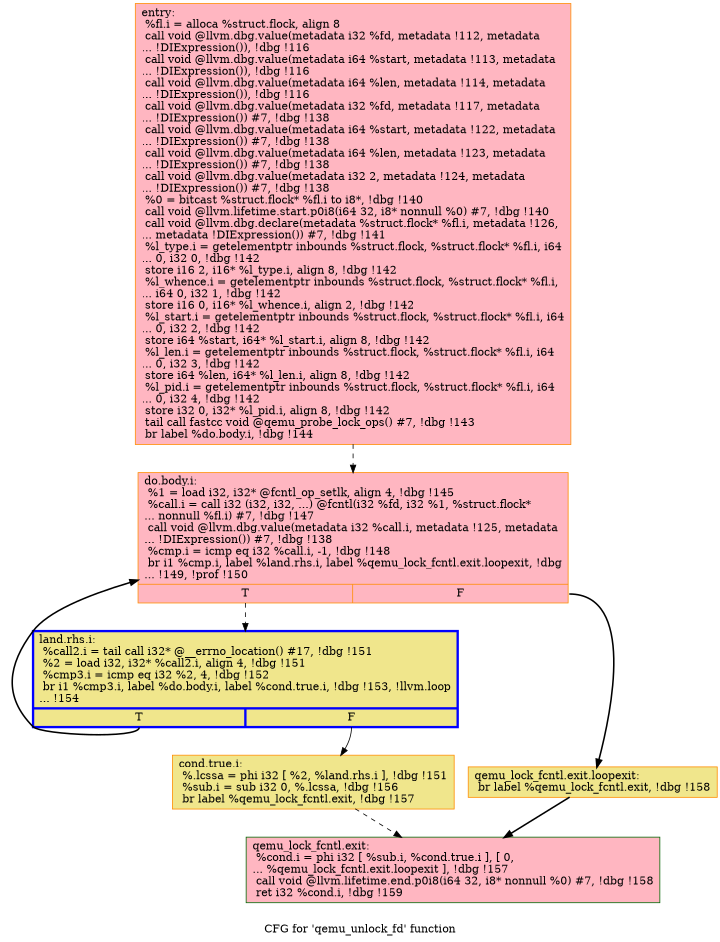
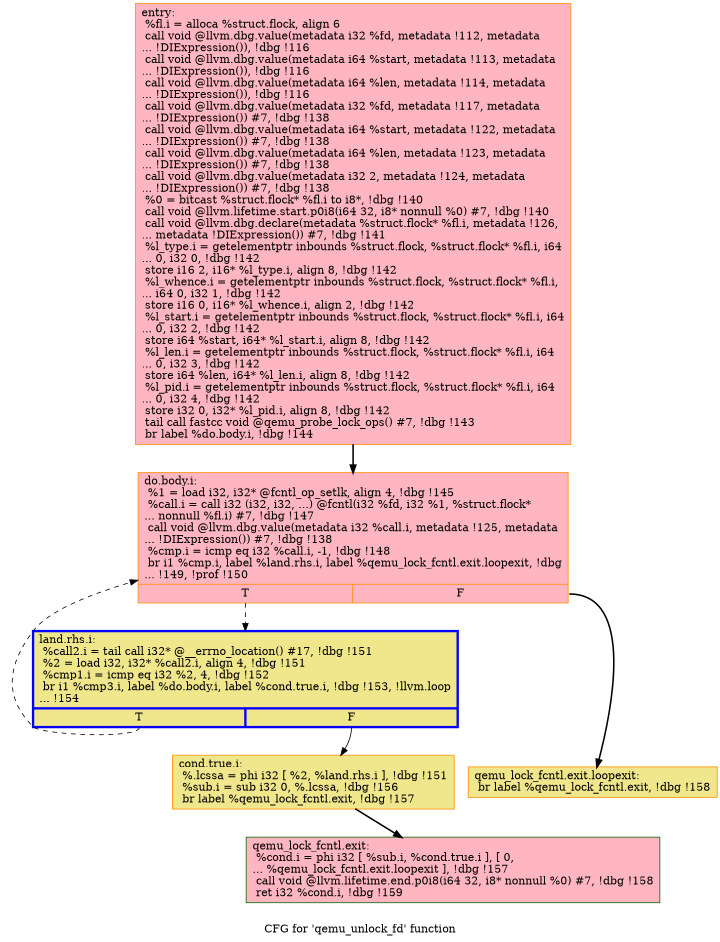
node "entry:": text "%fl.i = alloca %struct.flock, align 8" -> "%fl.i = alloca %struct.flock, align 6"
edge "entry:" -> "do.body.i:": style dashed -> bold
node "land.rhs.i:": text "%cmp3.i = icmp eq i32 %2, 4, !dbg !152" -> "%cmp1.i = icmp eq i32 %2, 4, !dbg !152"
edge "land.rhs.i:" -> "do.body.i:": style bold -> dashed
edge "qemu_lock_fcntl.exit.loopexit:" -> "qemu_lock_fcntl.exit:": removed
edge "cond.true.i:" -> "qemu_lock_fcntl.exit:": style dashed -> bold
